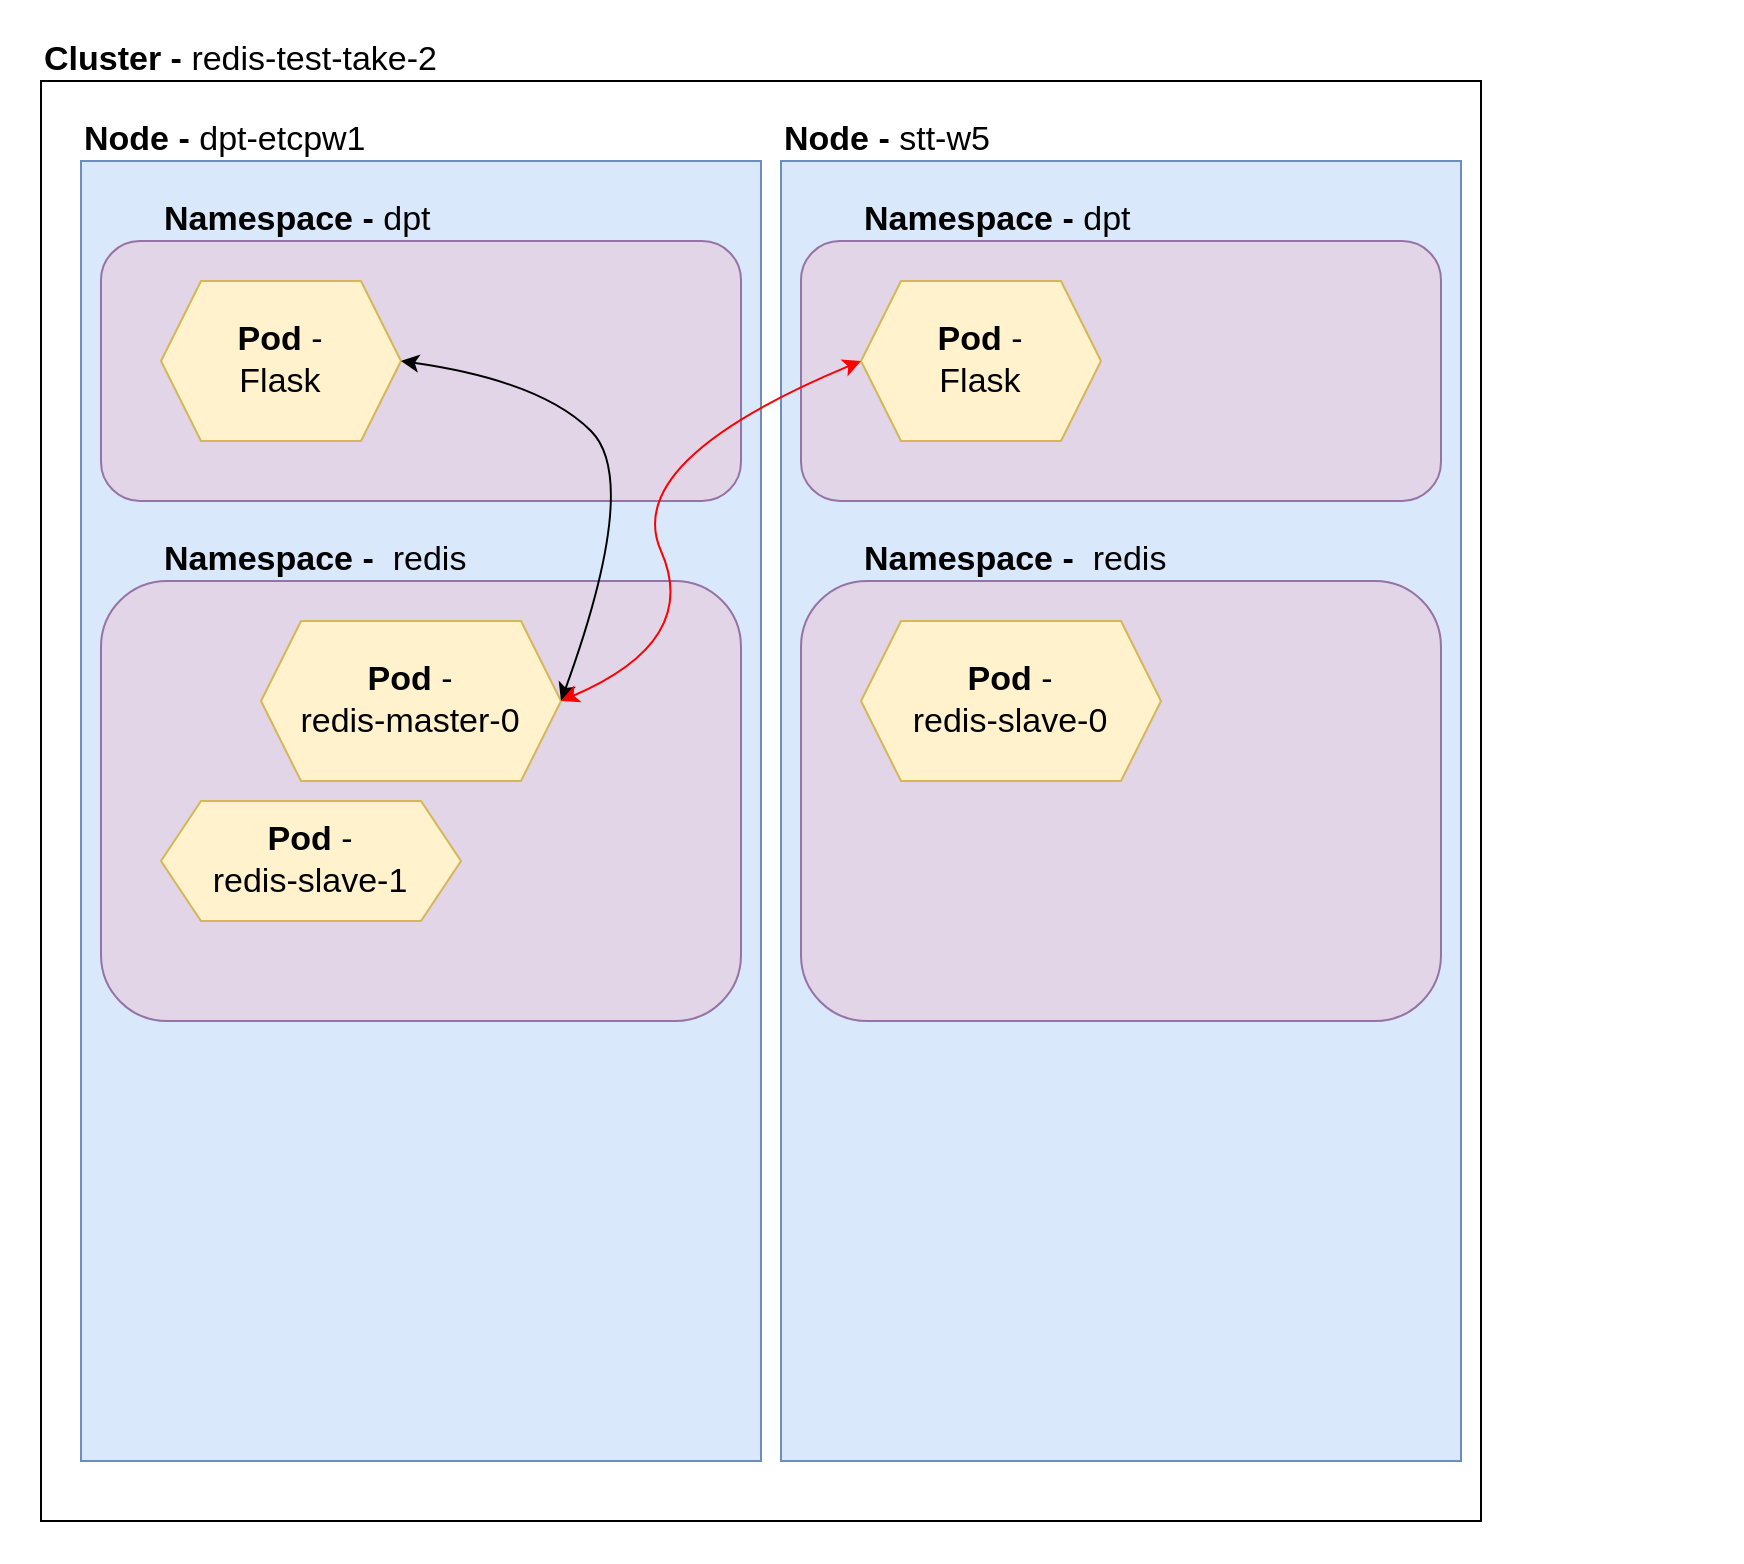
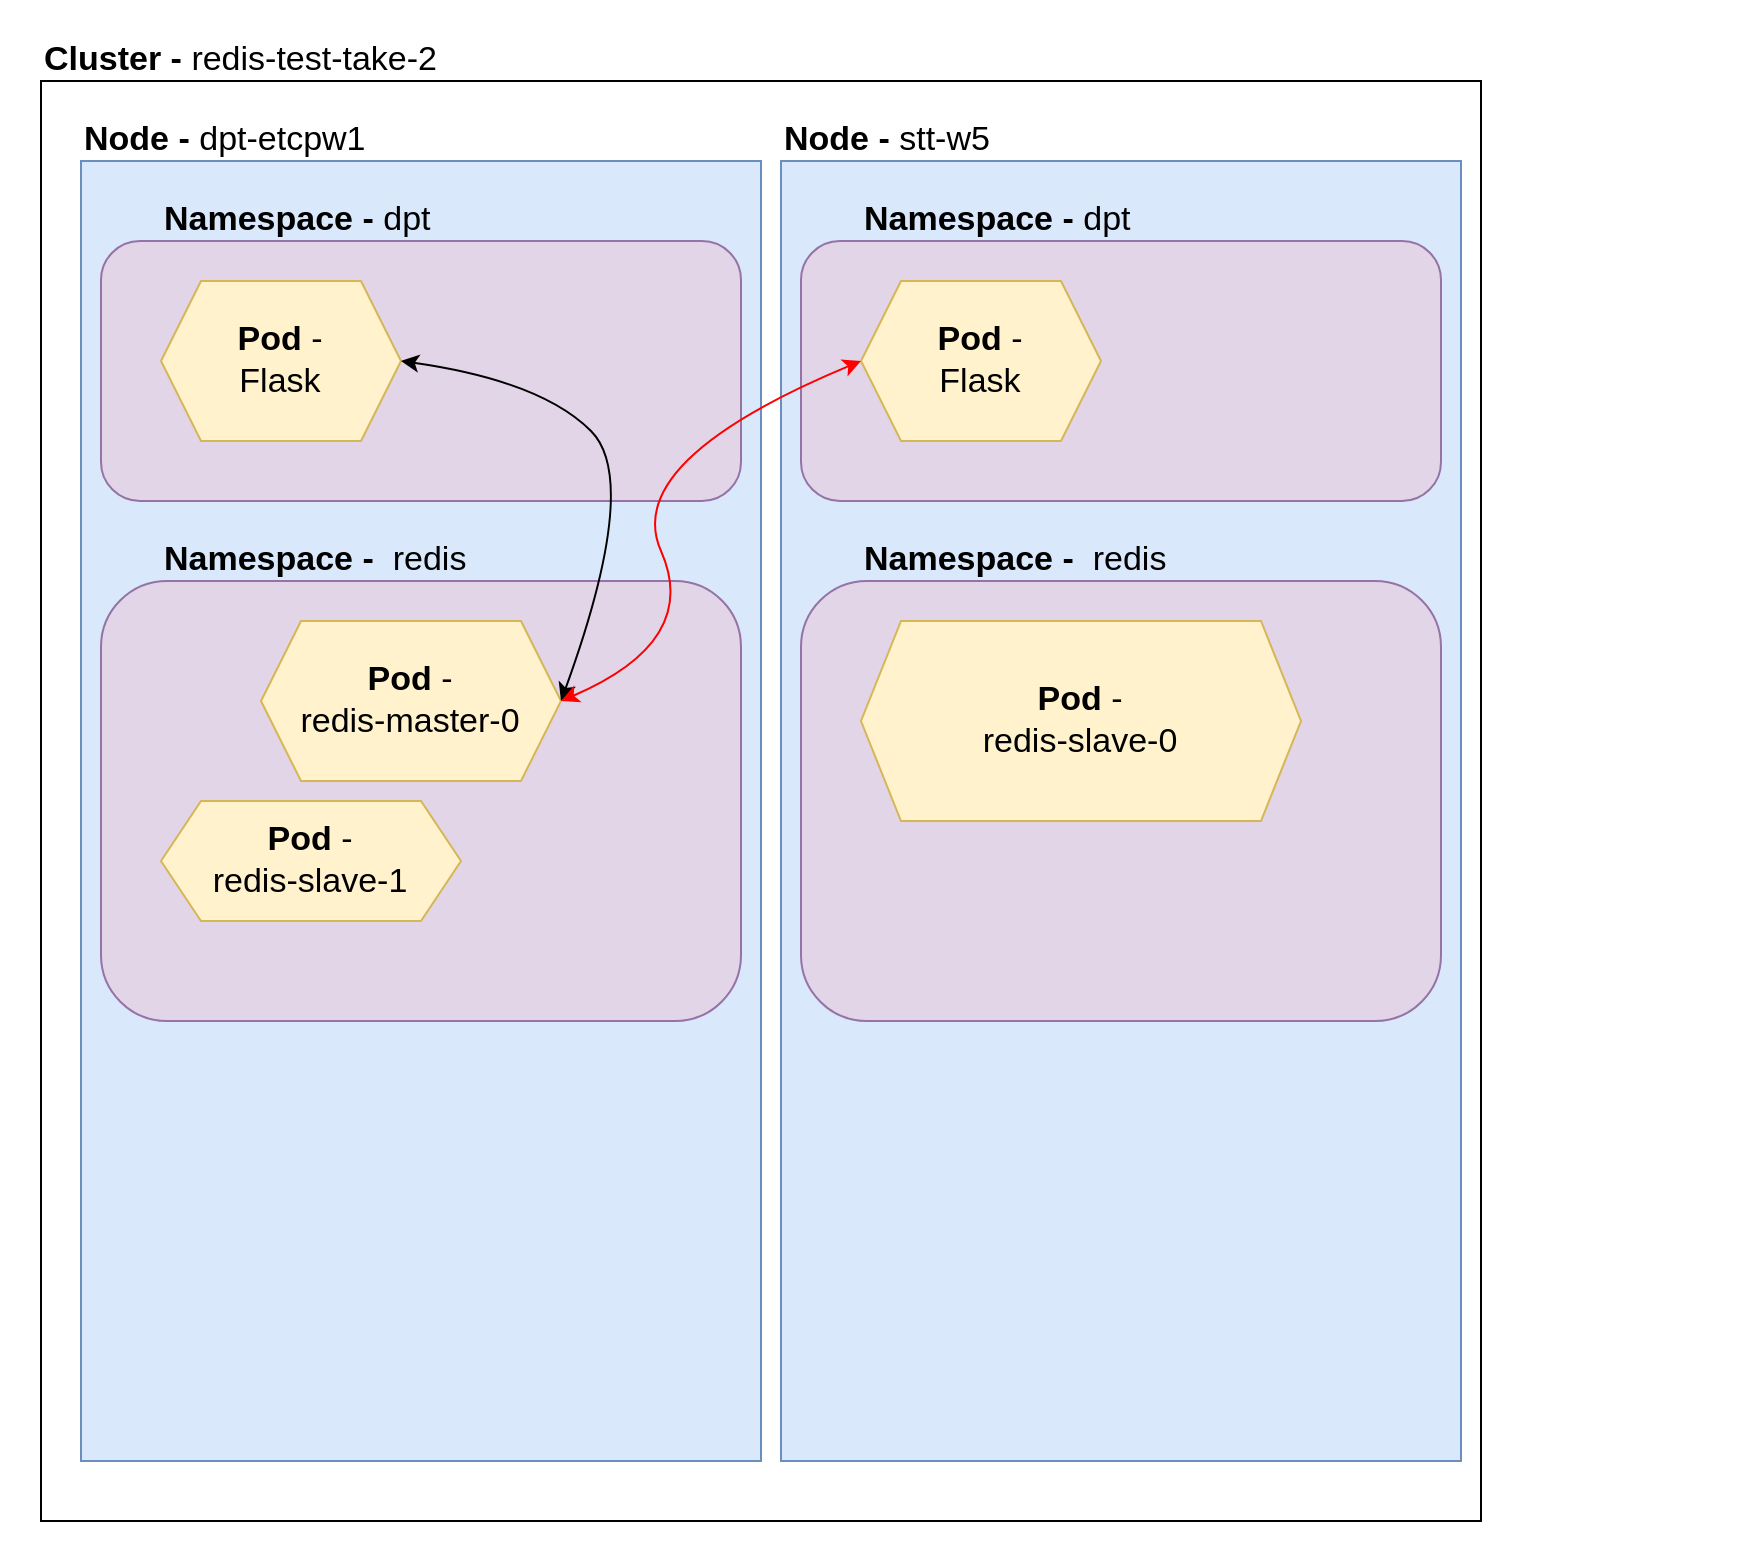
node "Pod - redis-slave-0": size 300x160 -> 440x200
